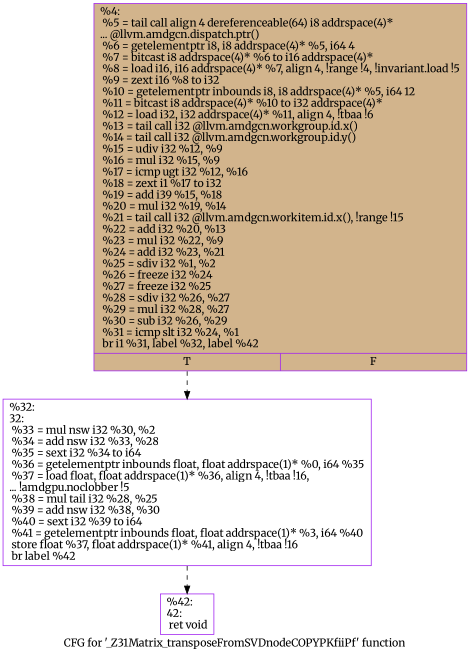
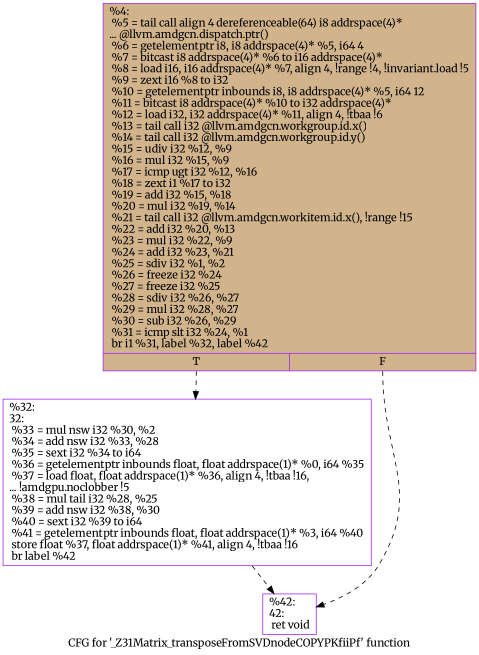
node "%4:": text "%19 = add i39 %15, %18" -> "%19 = add i32 %15, %18"
edge "%4:" -> "%42:": added
